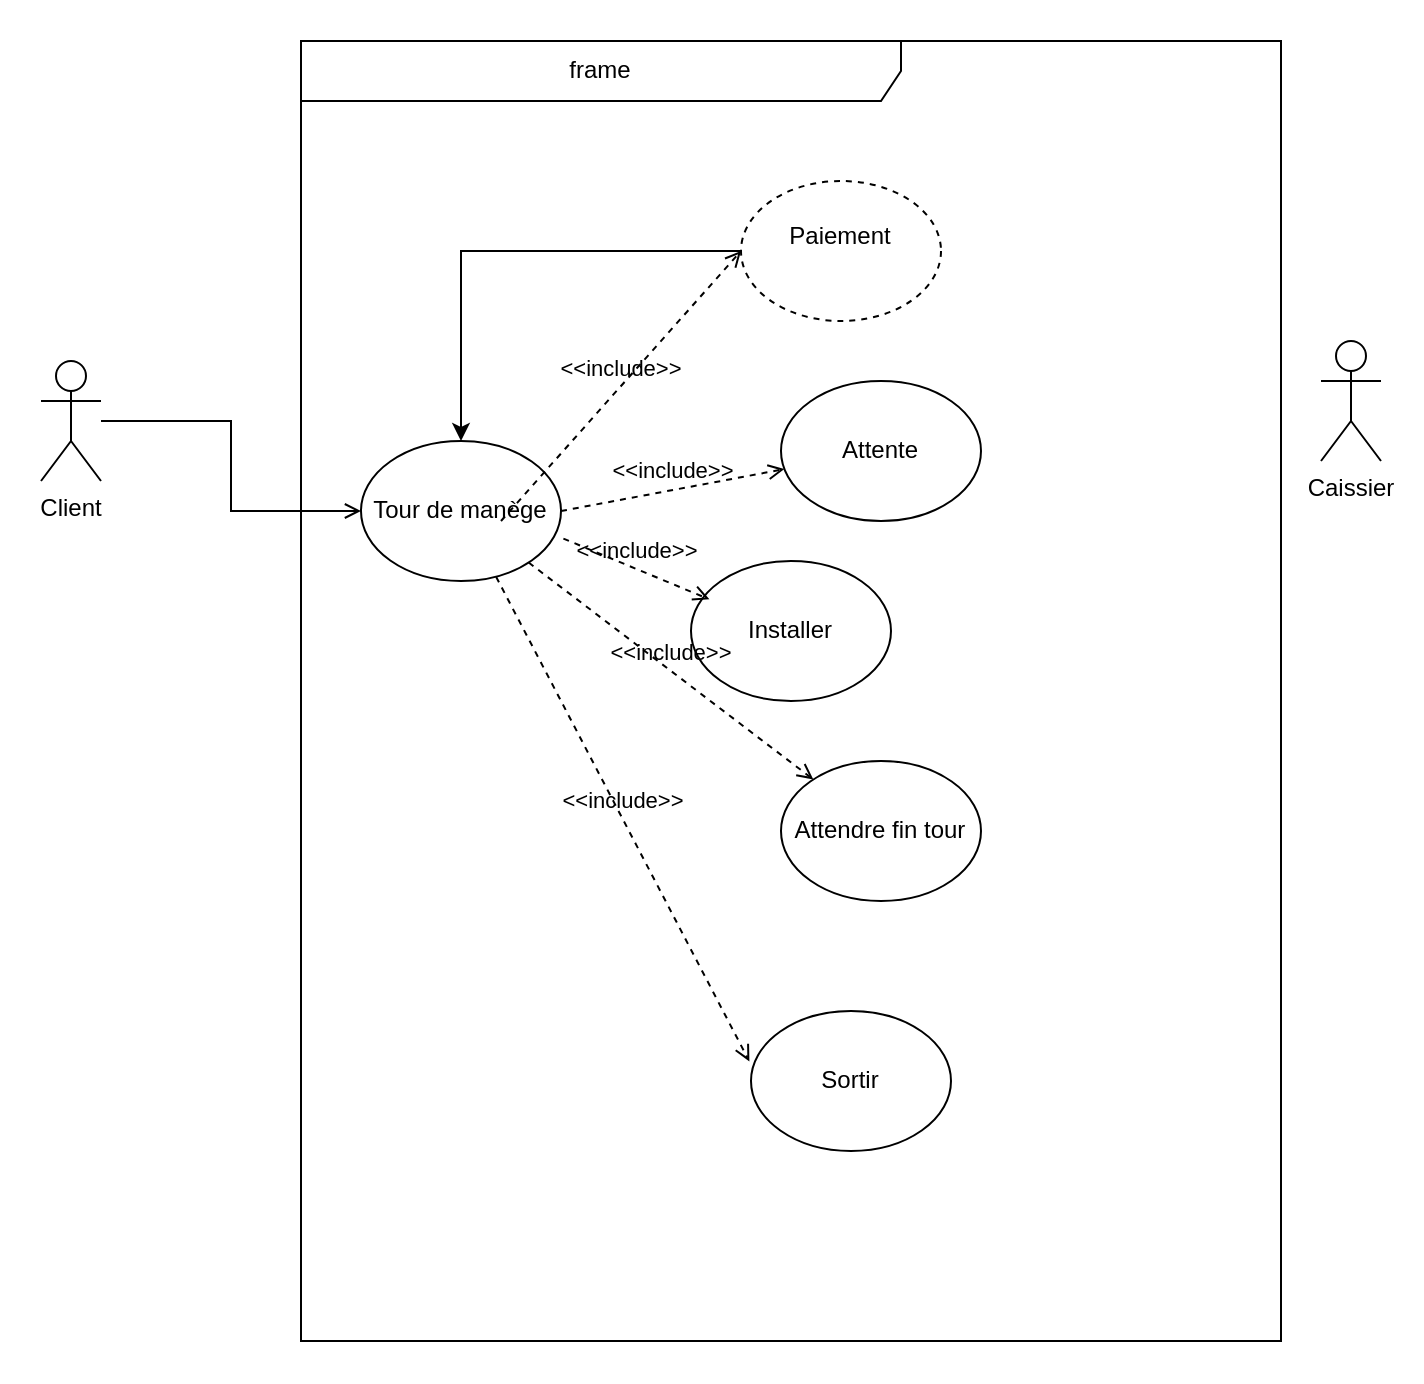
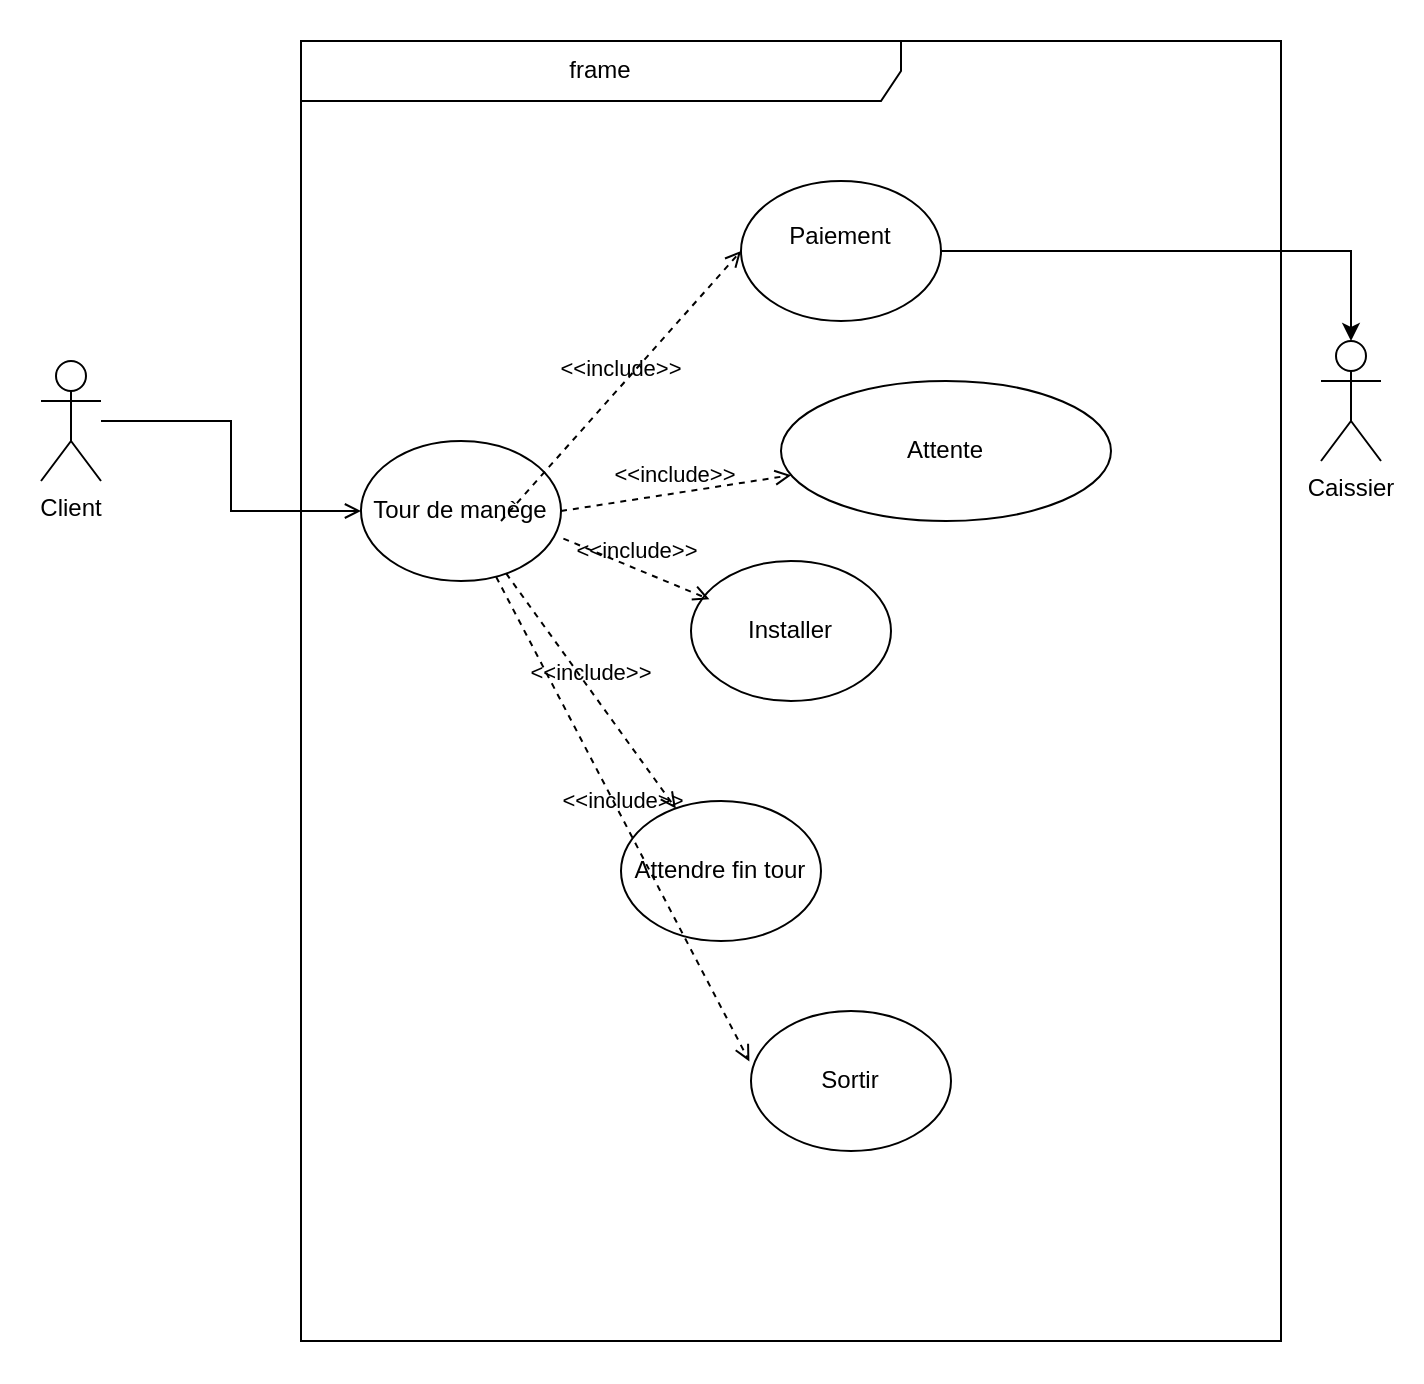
edge "Paiement" -> "Tour de manège": now "Paiement" -> "Caissier"
node "Paiement": style dashed -> solid
node "Attente": size 200x140 -> 330x140
node "Attendre fin tour": moved (881, 831) -> (721, 871)
